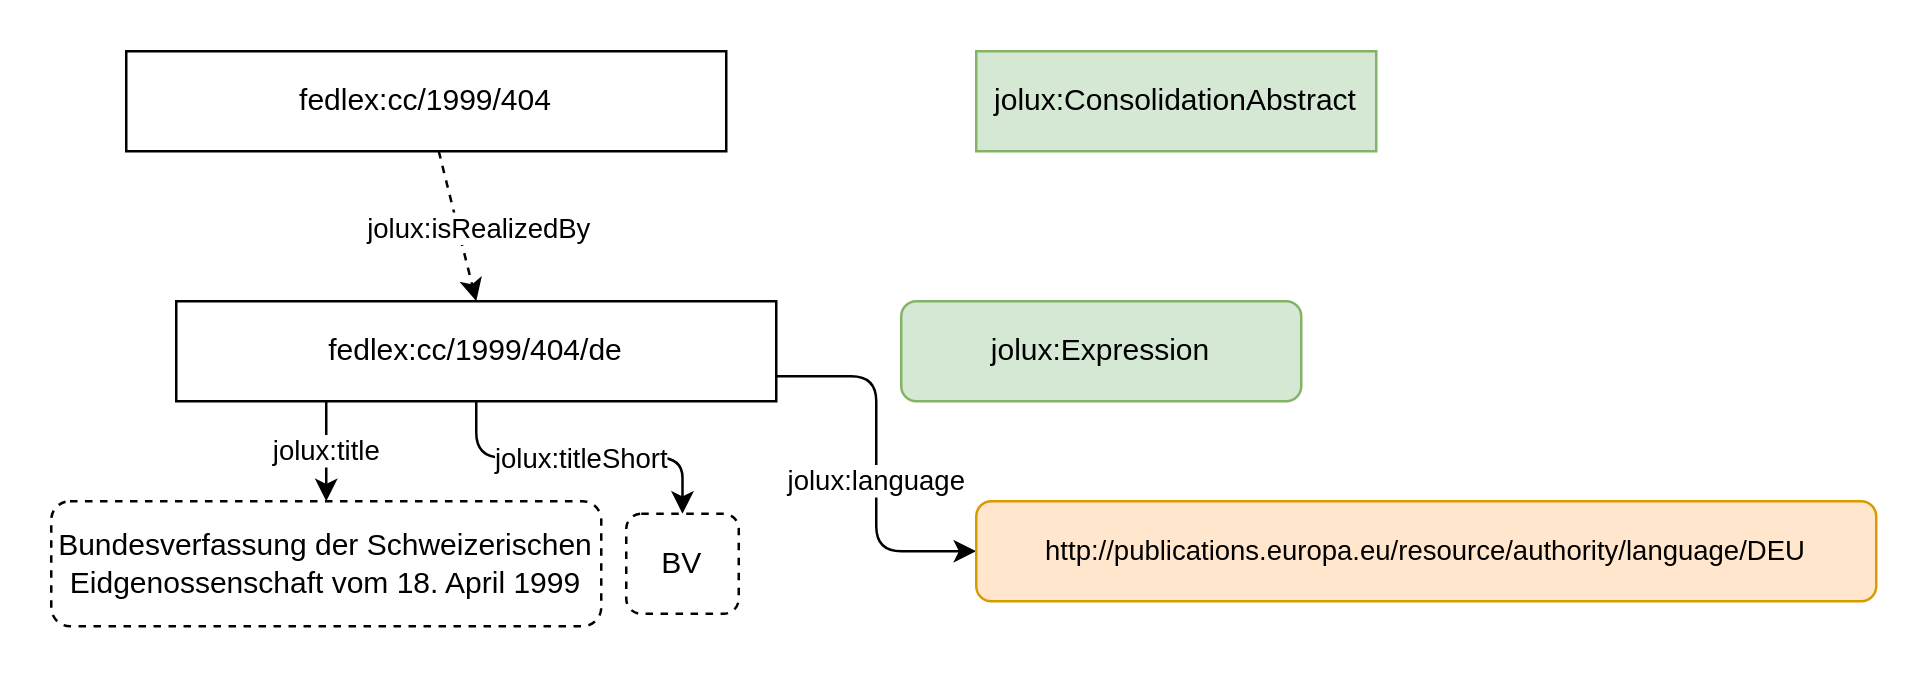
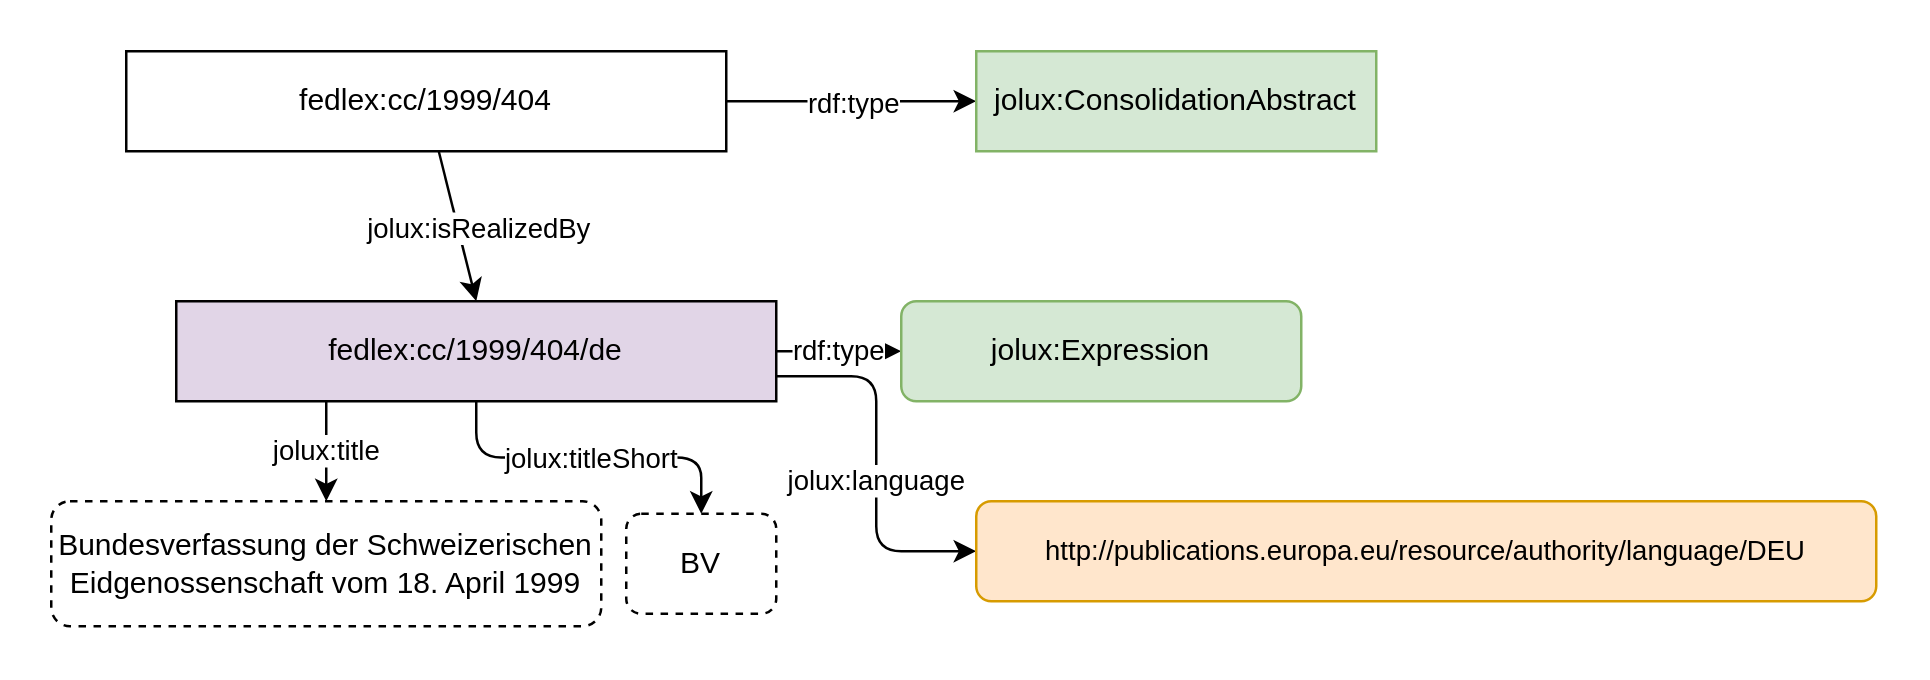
edge "fedlex:cc/1999/404" -> "jolux:ConsolidationAbstract": added, label "rdf:type"
edge "fedlex:cc/1999/404" -> "fedlex:cc/1999/404/de": style dashed -> solid
node "fedlex:cc/1999/404/de": fillcolor #ffffff -> #e1d5e7
edge "fedlex:cc/1999/404/de" -> "jolux:Expression": added, label "rdf:type"
node "BV": size 113x100 -> 150x100
